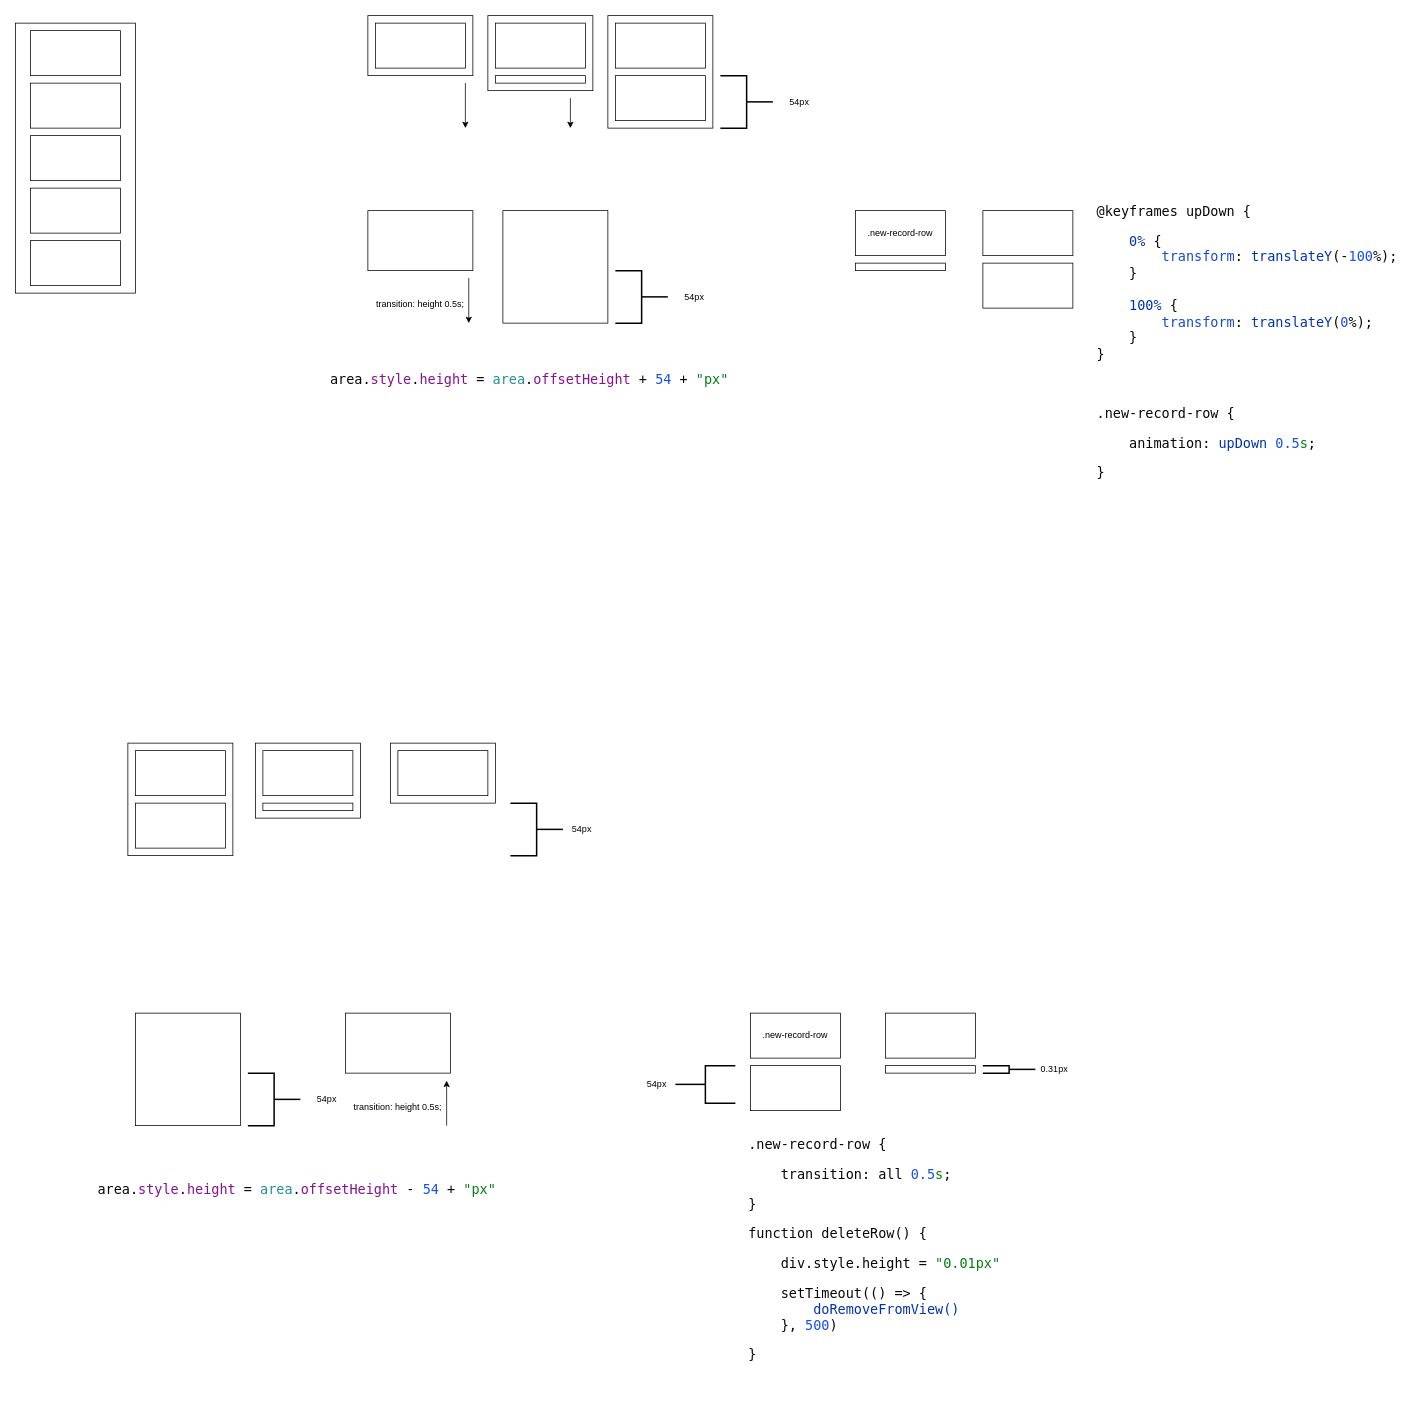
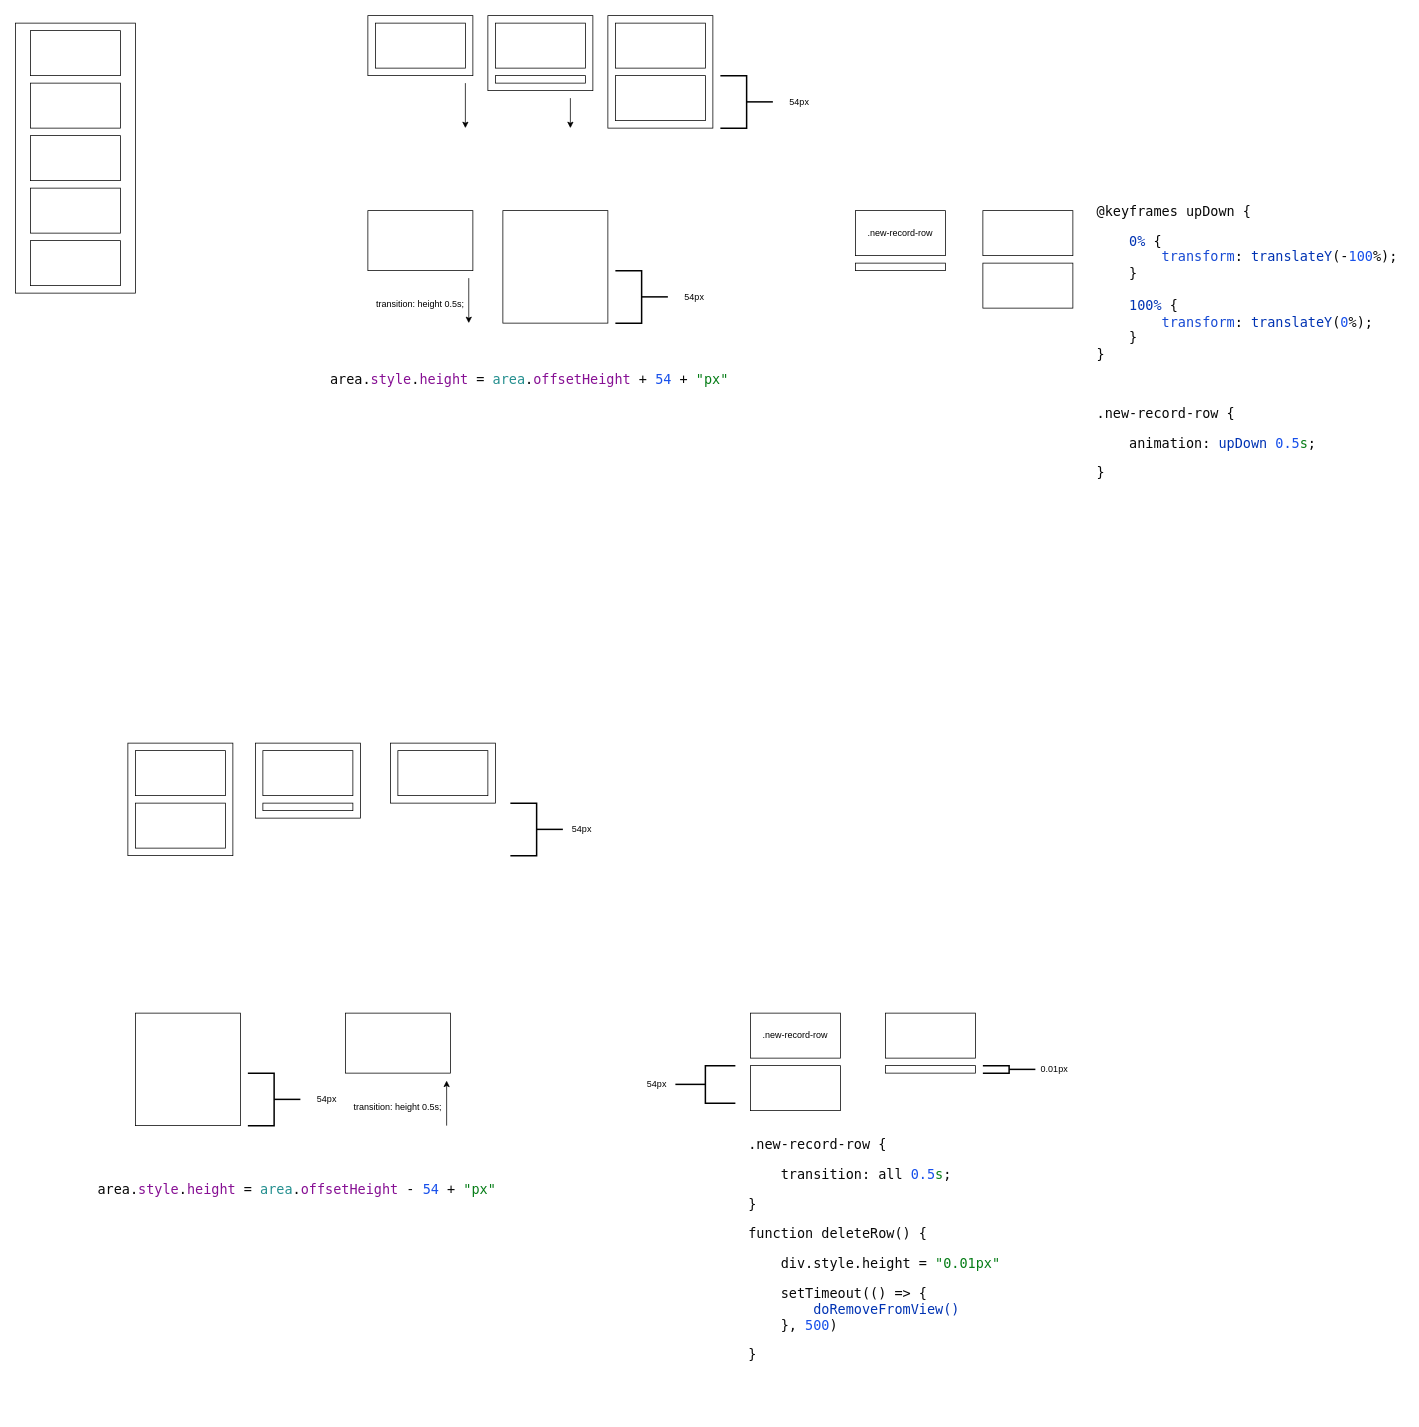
node "0.31px": label "0.31px" -> "0.01px"
